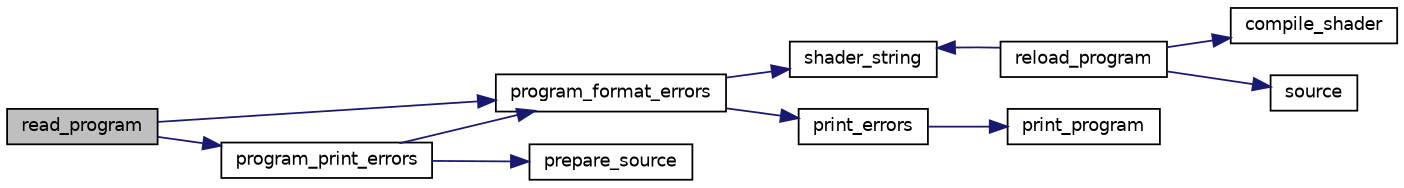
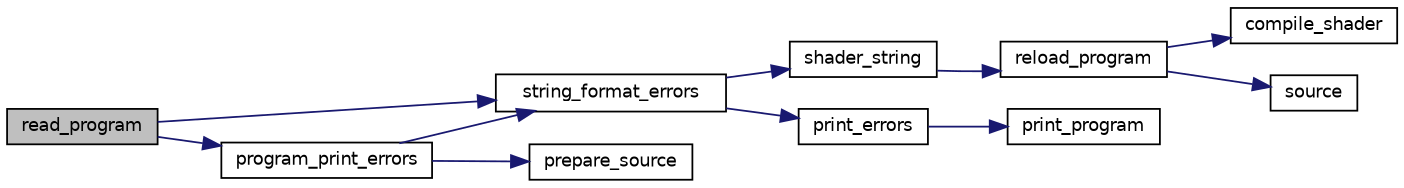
edge "reload_program" -> "shader_string": reversed
node "program_format_errors": label "program_format_errors" -> "string_format_errors"
